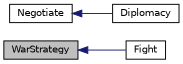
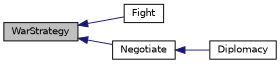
edge "Negotiate" -> "WarStrategy": added
